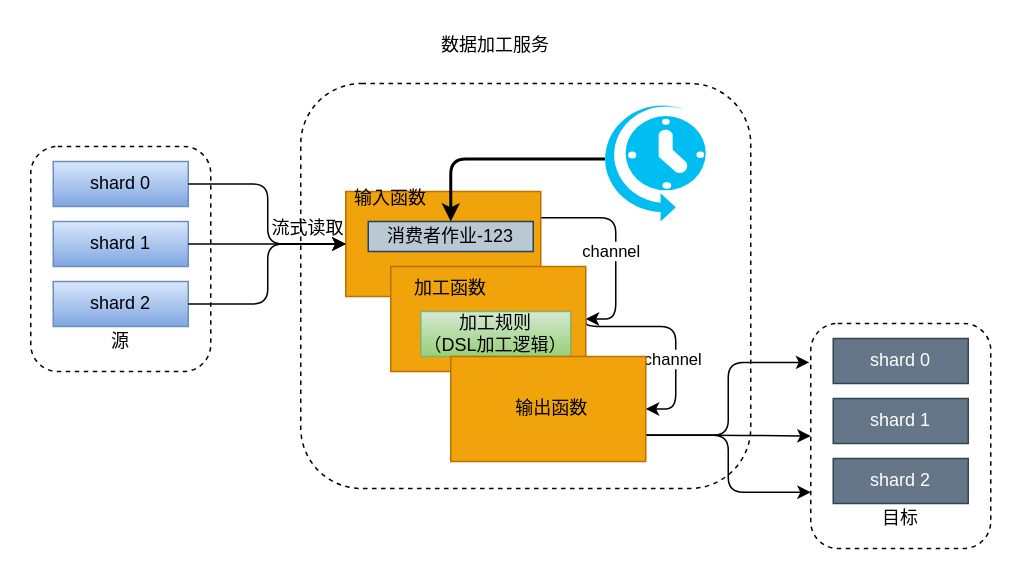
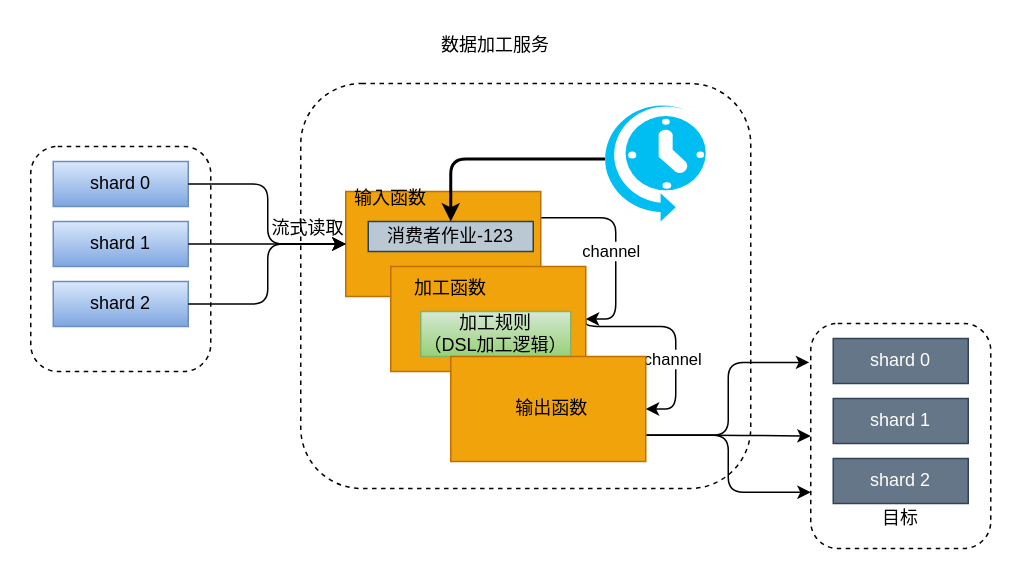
node "源": removed
